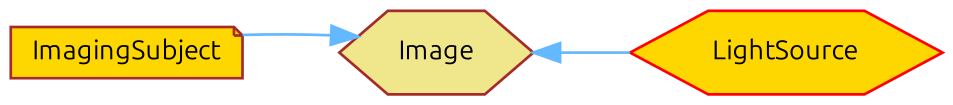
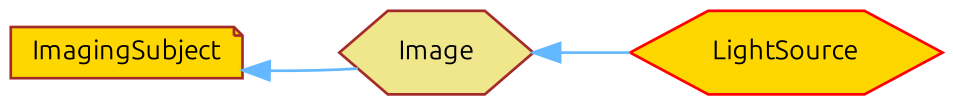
edge "ImagingSubject" -> "Image": reversed
